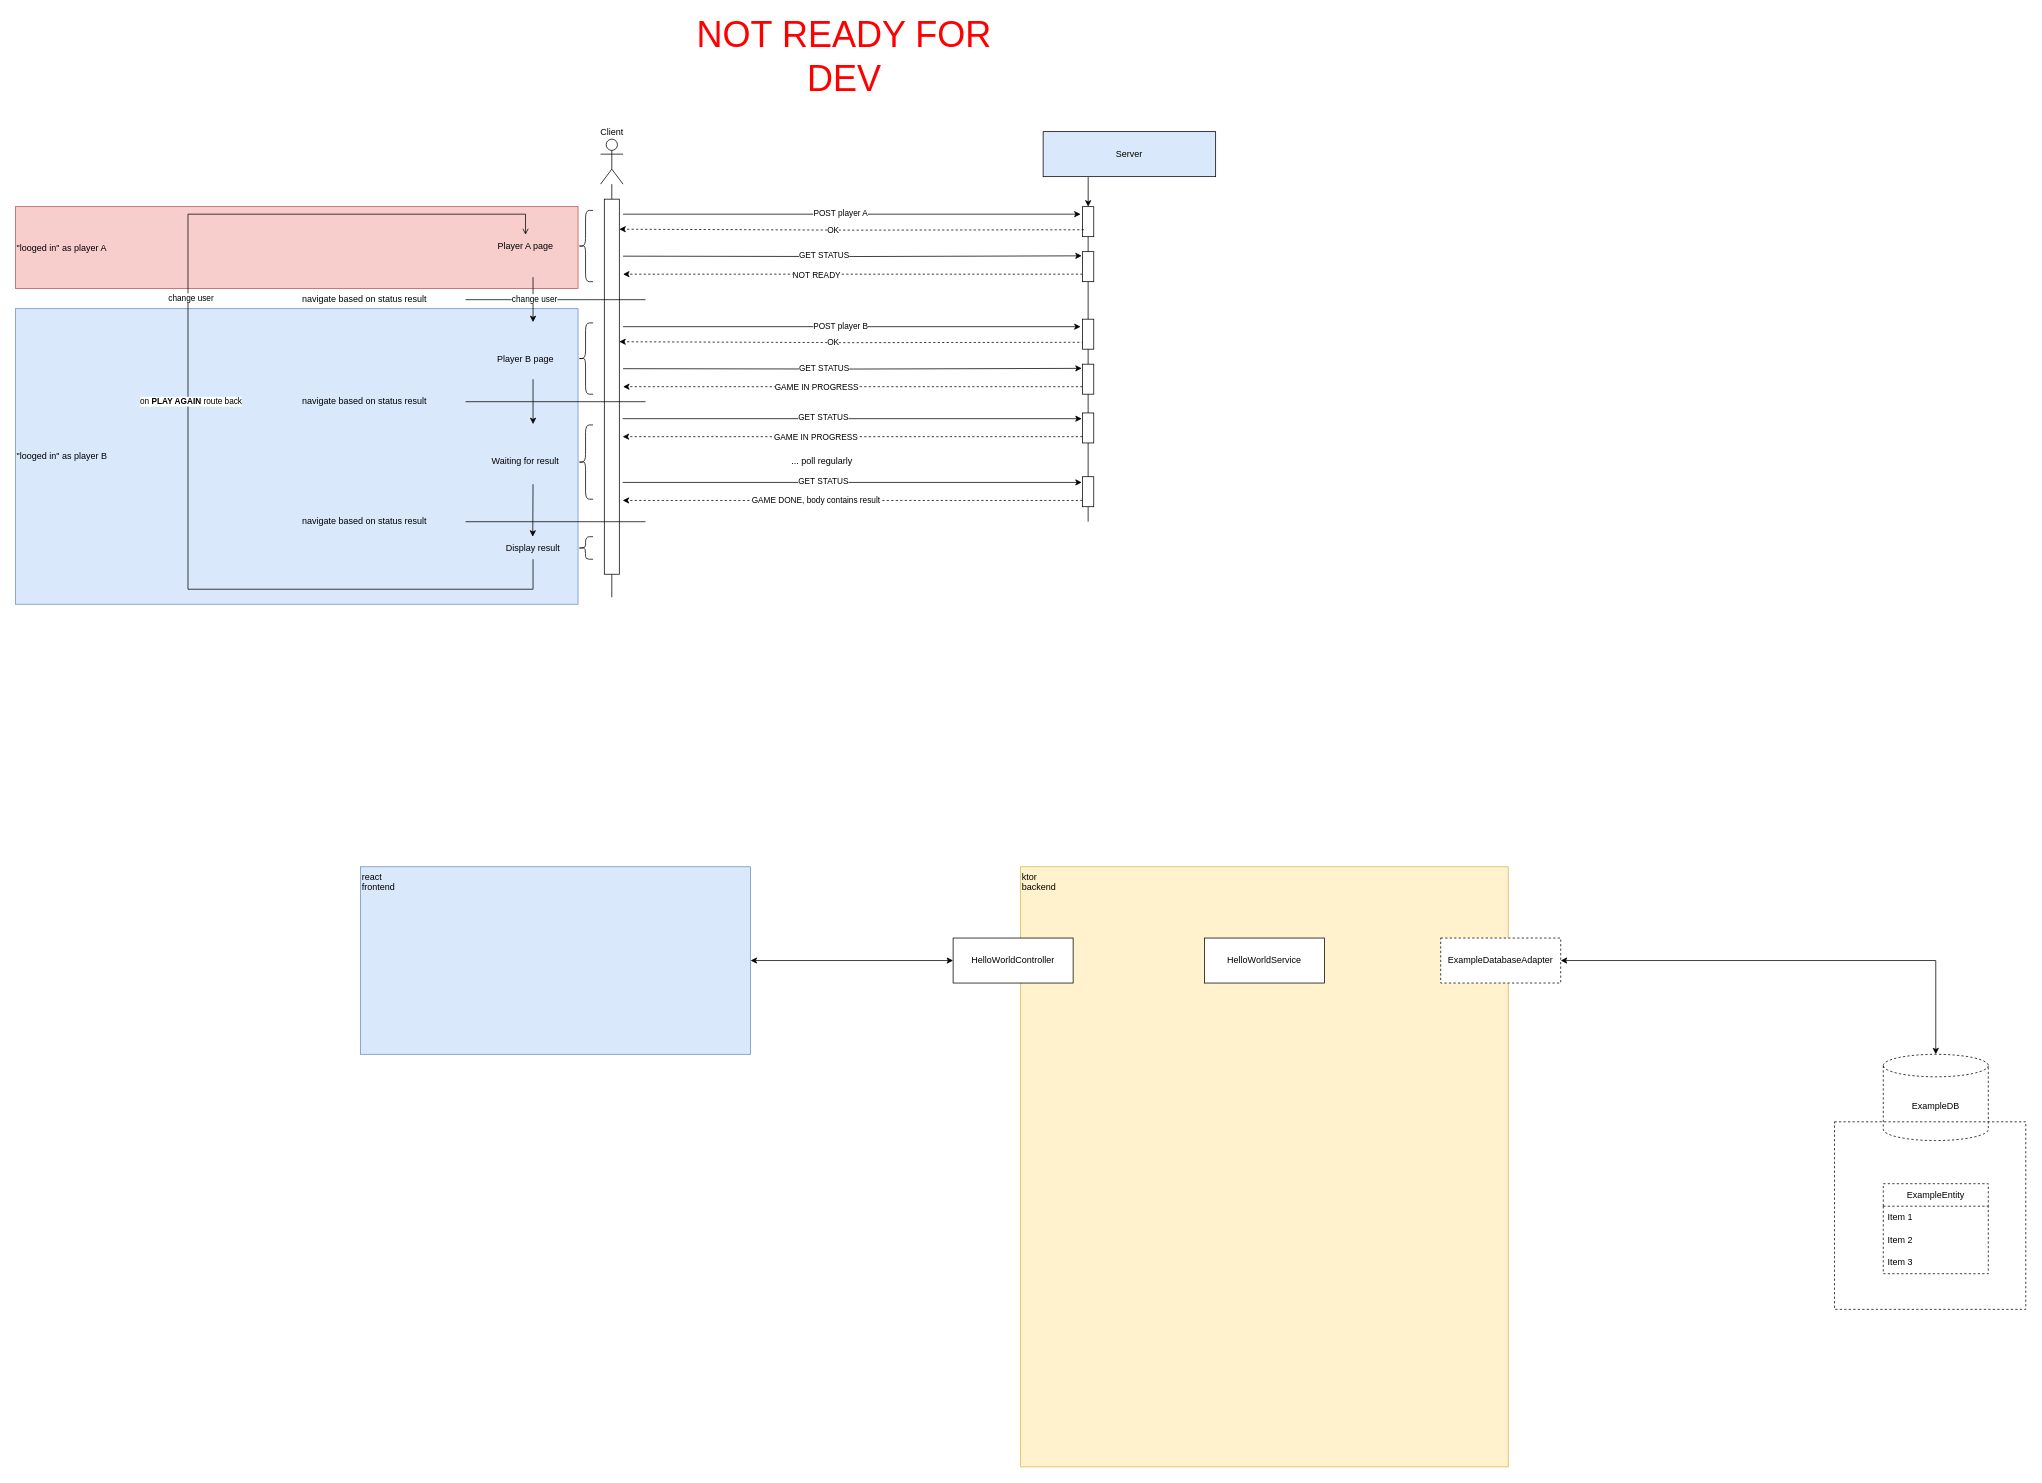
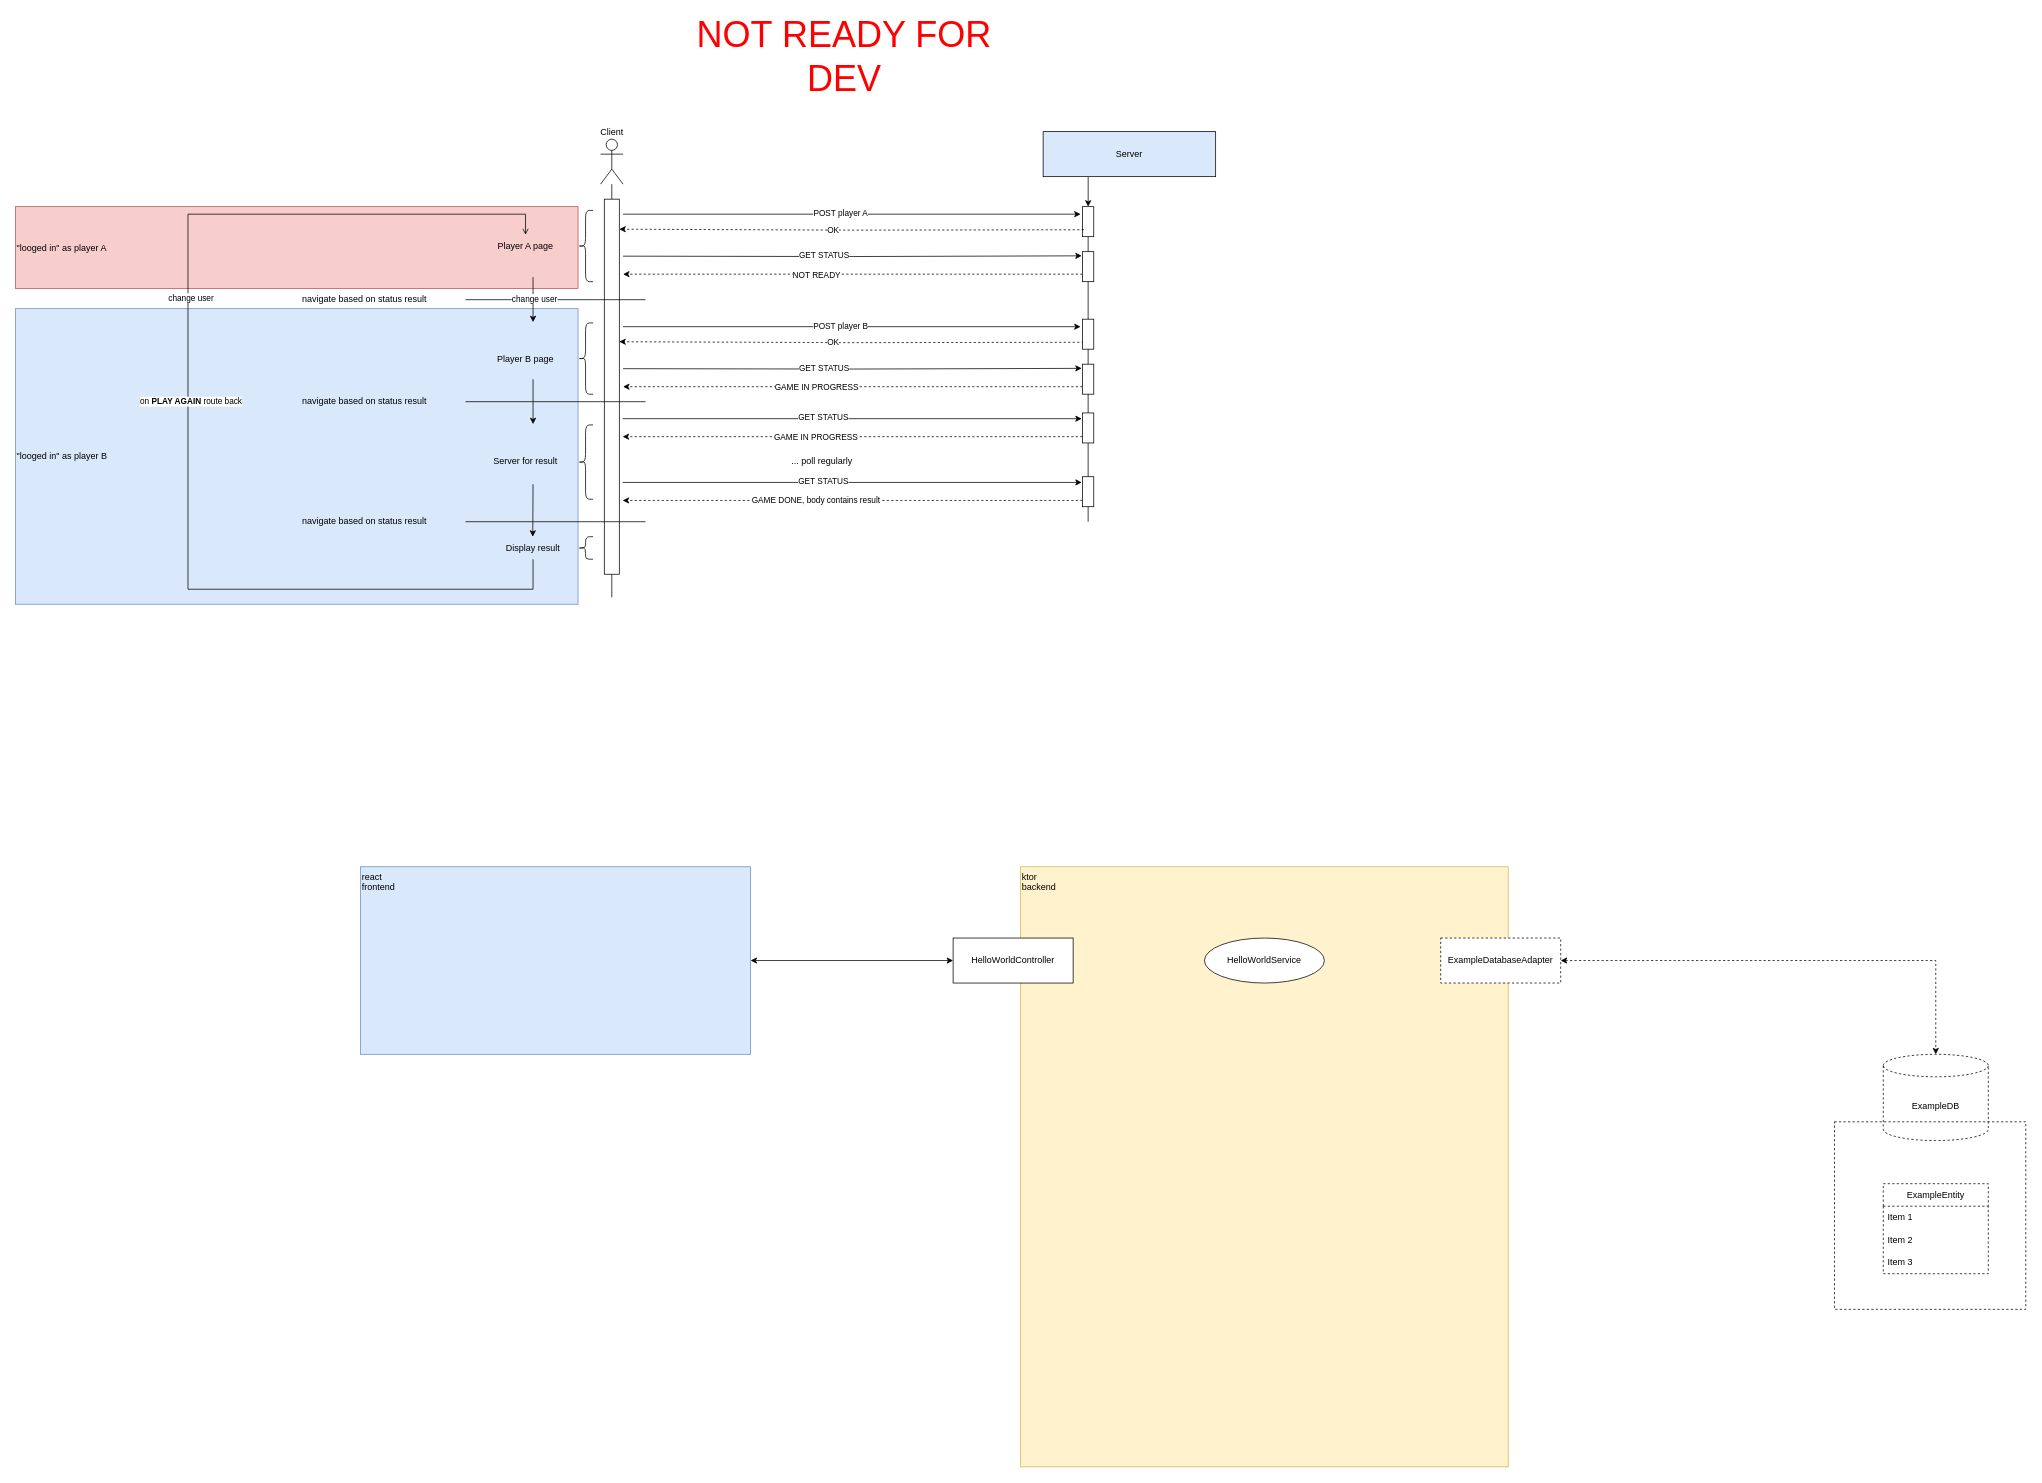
node "Waiting for result": label "Waiting for result" -> "Server for result"
node "HelloWorldService": shape rectangle -> ellipse
edge "ExampleDatabaseAdapter" -- "ExampleDB": style solid -> dashed
